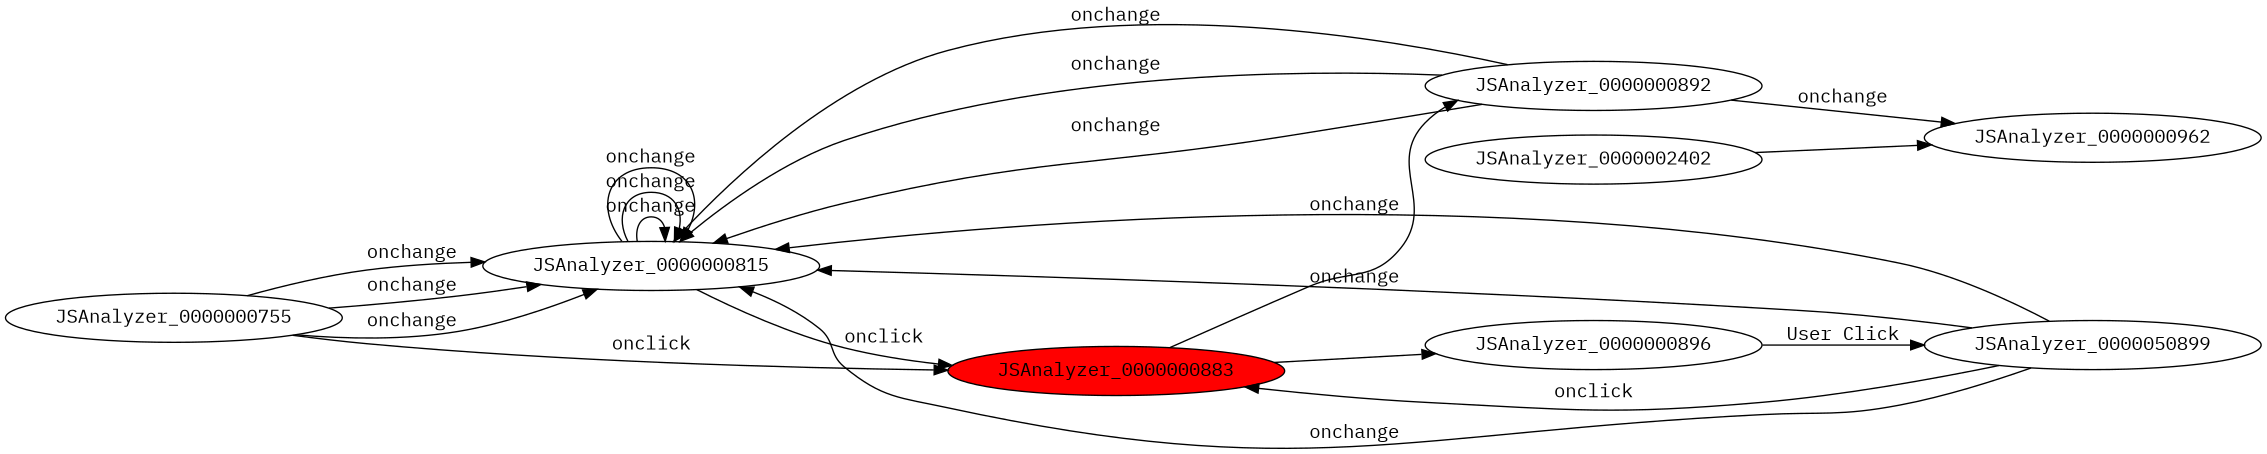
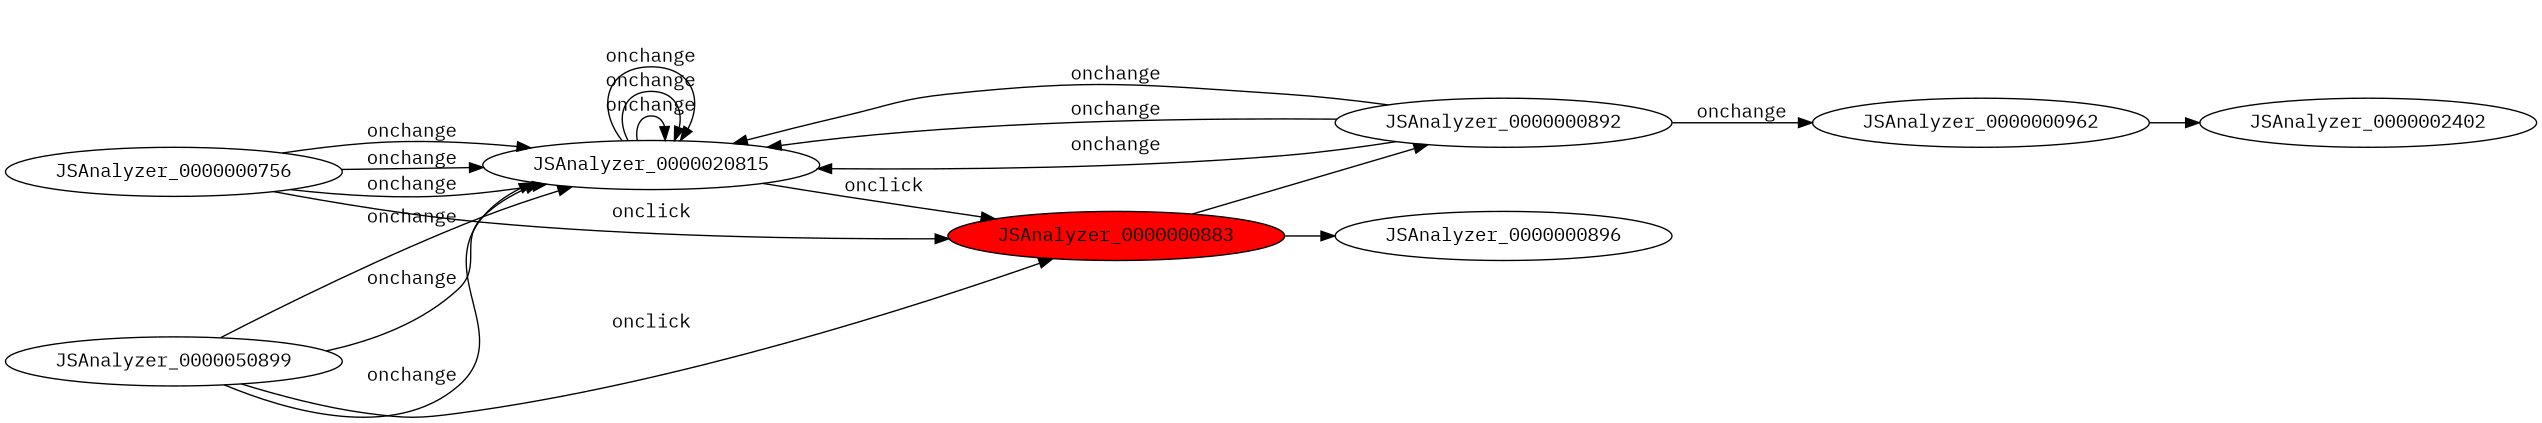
edge "JSAnalyzer_0000002402" -> "JSAnalyzer_0000000962": reversed
node "JSAnalyzer_0000000815": label "JSAnalyzer_0000000815" -> "JSAnalyzer_0000020815"
node "JSAnalyzer_0000000755": label "JSAnalyzer_0000000755" -> "JSAnalyzer_0000000756"
edge "JSAnalyzer_0000000896" -> "JSAnalyzer_0000050899": removed, label "User Click"
